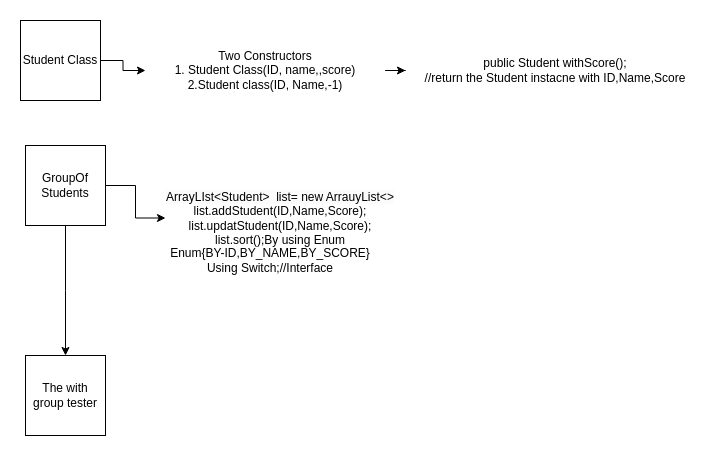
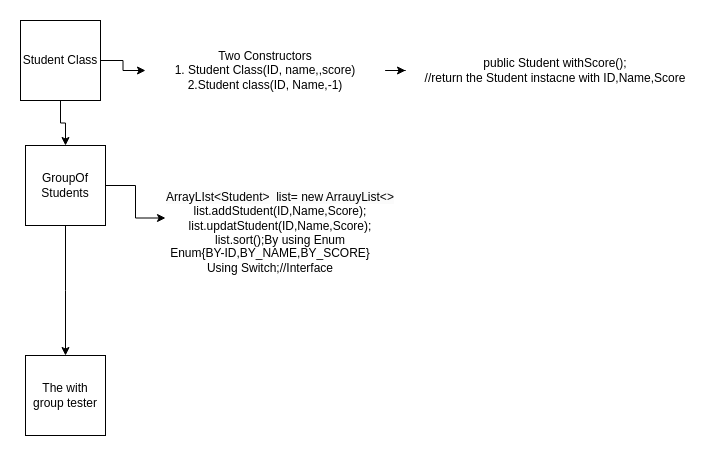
edge "Student Class" -> "GroupOf Students": added
